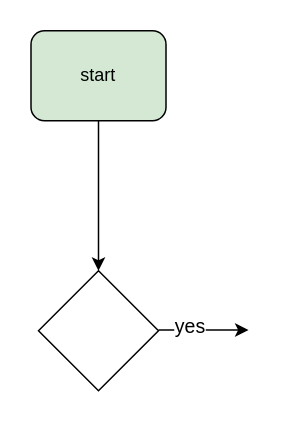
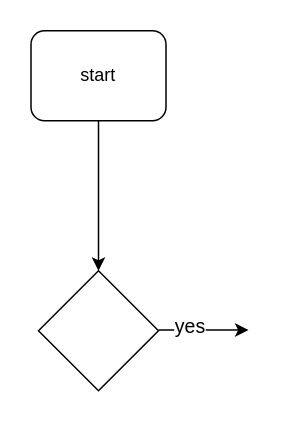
node "start": fillcolor #d5e8d4 -> #ffffff
